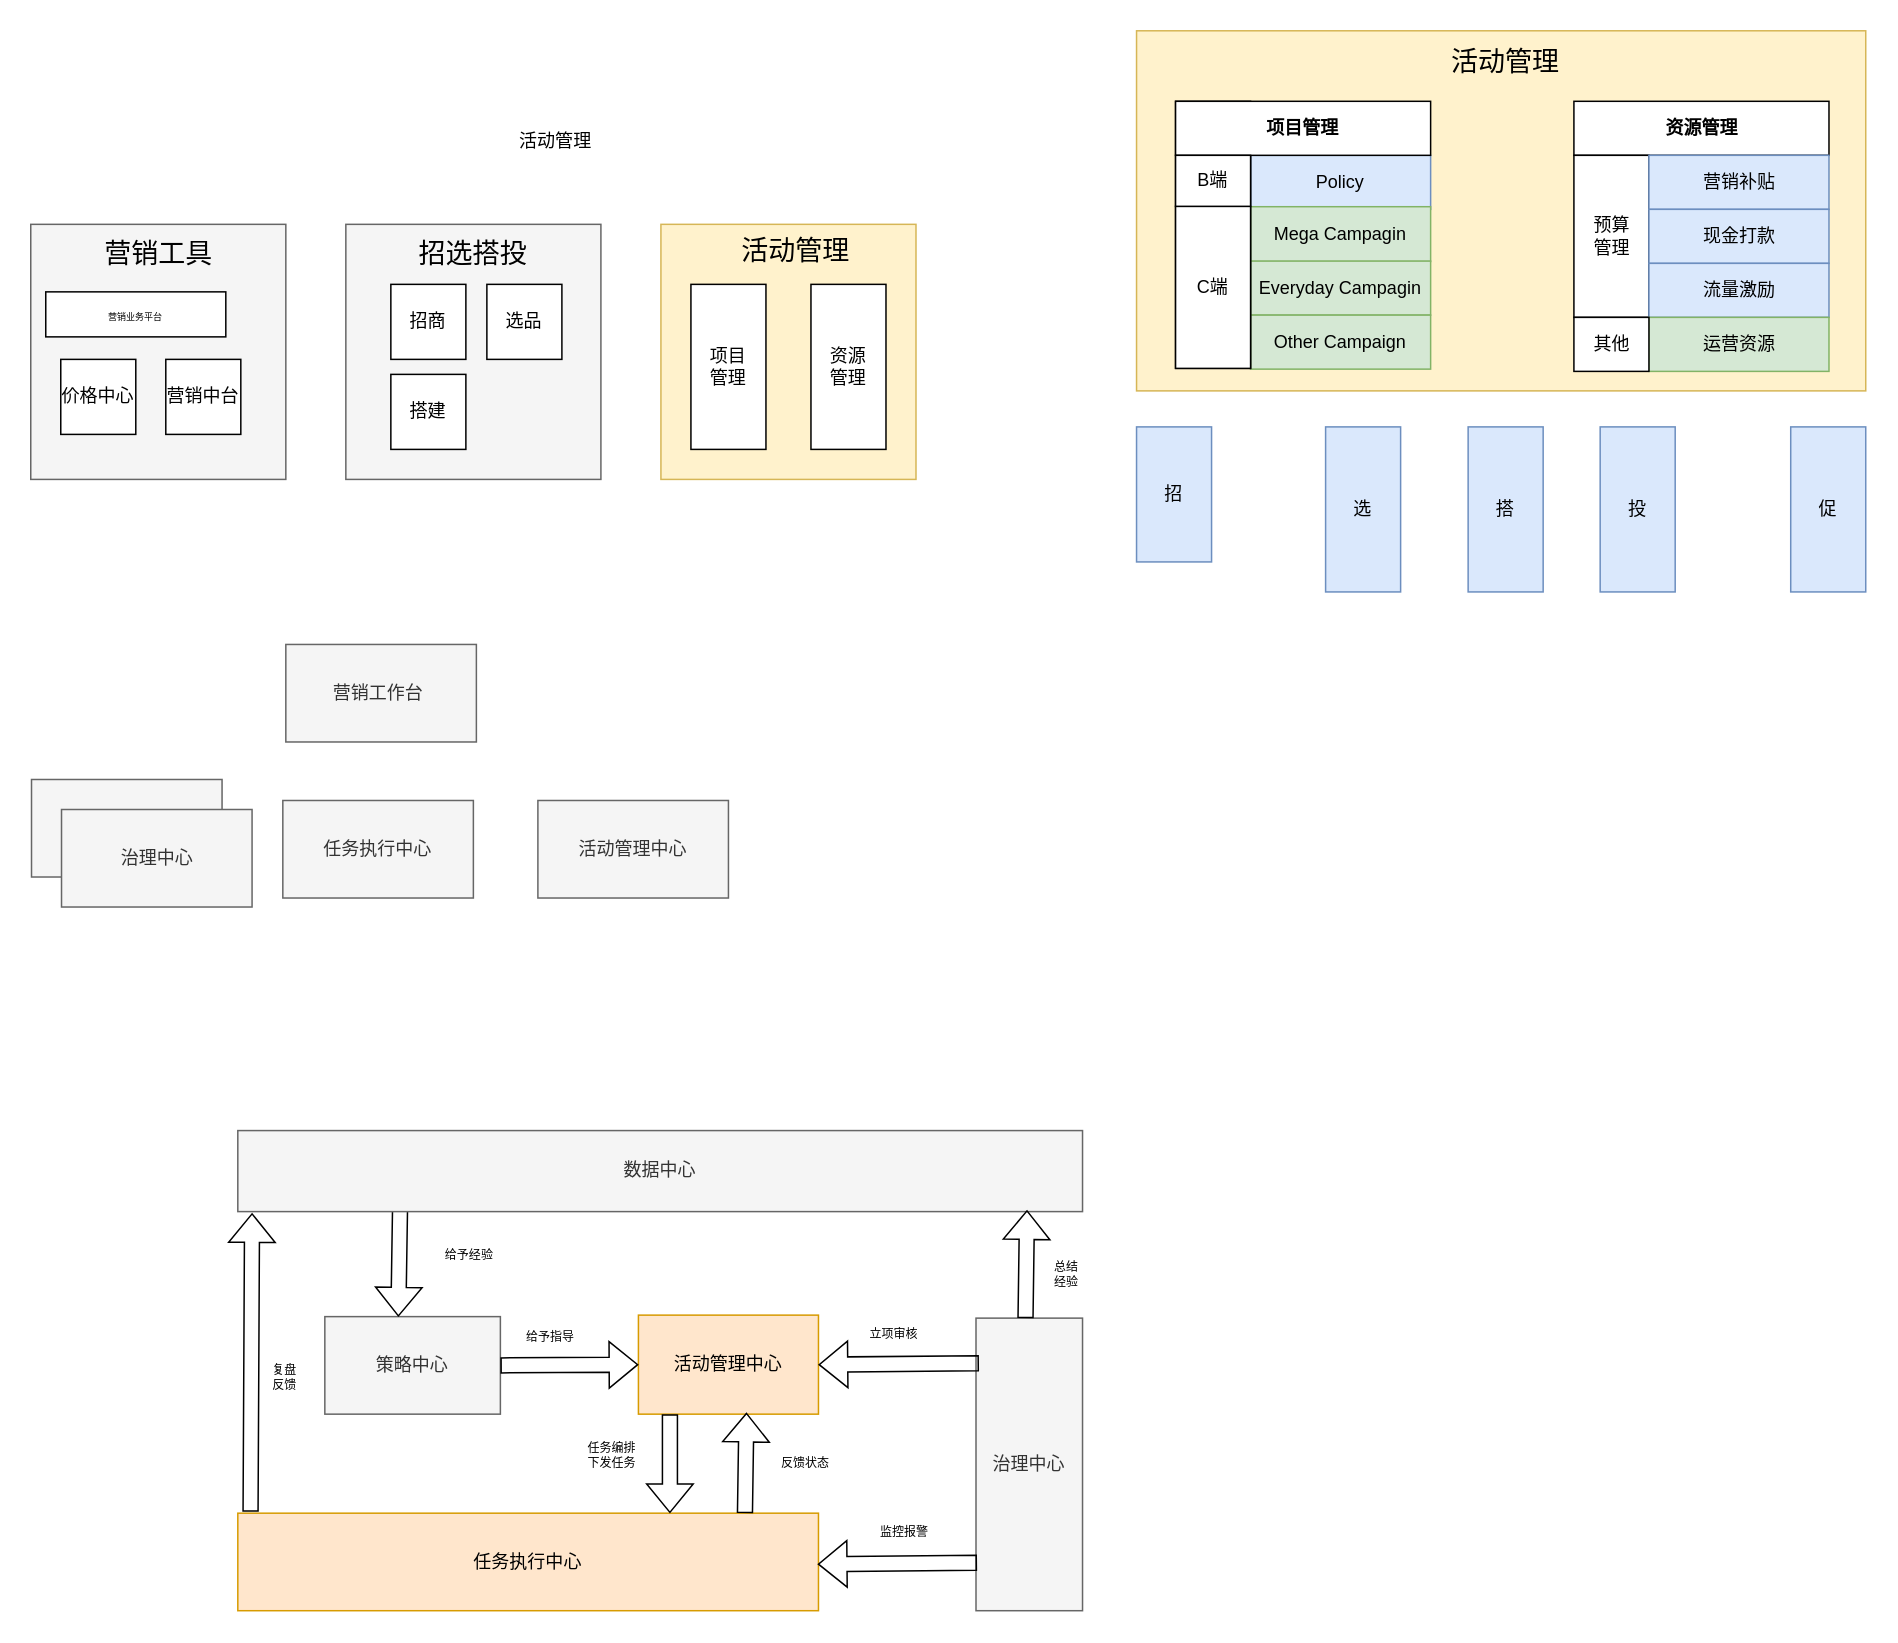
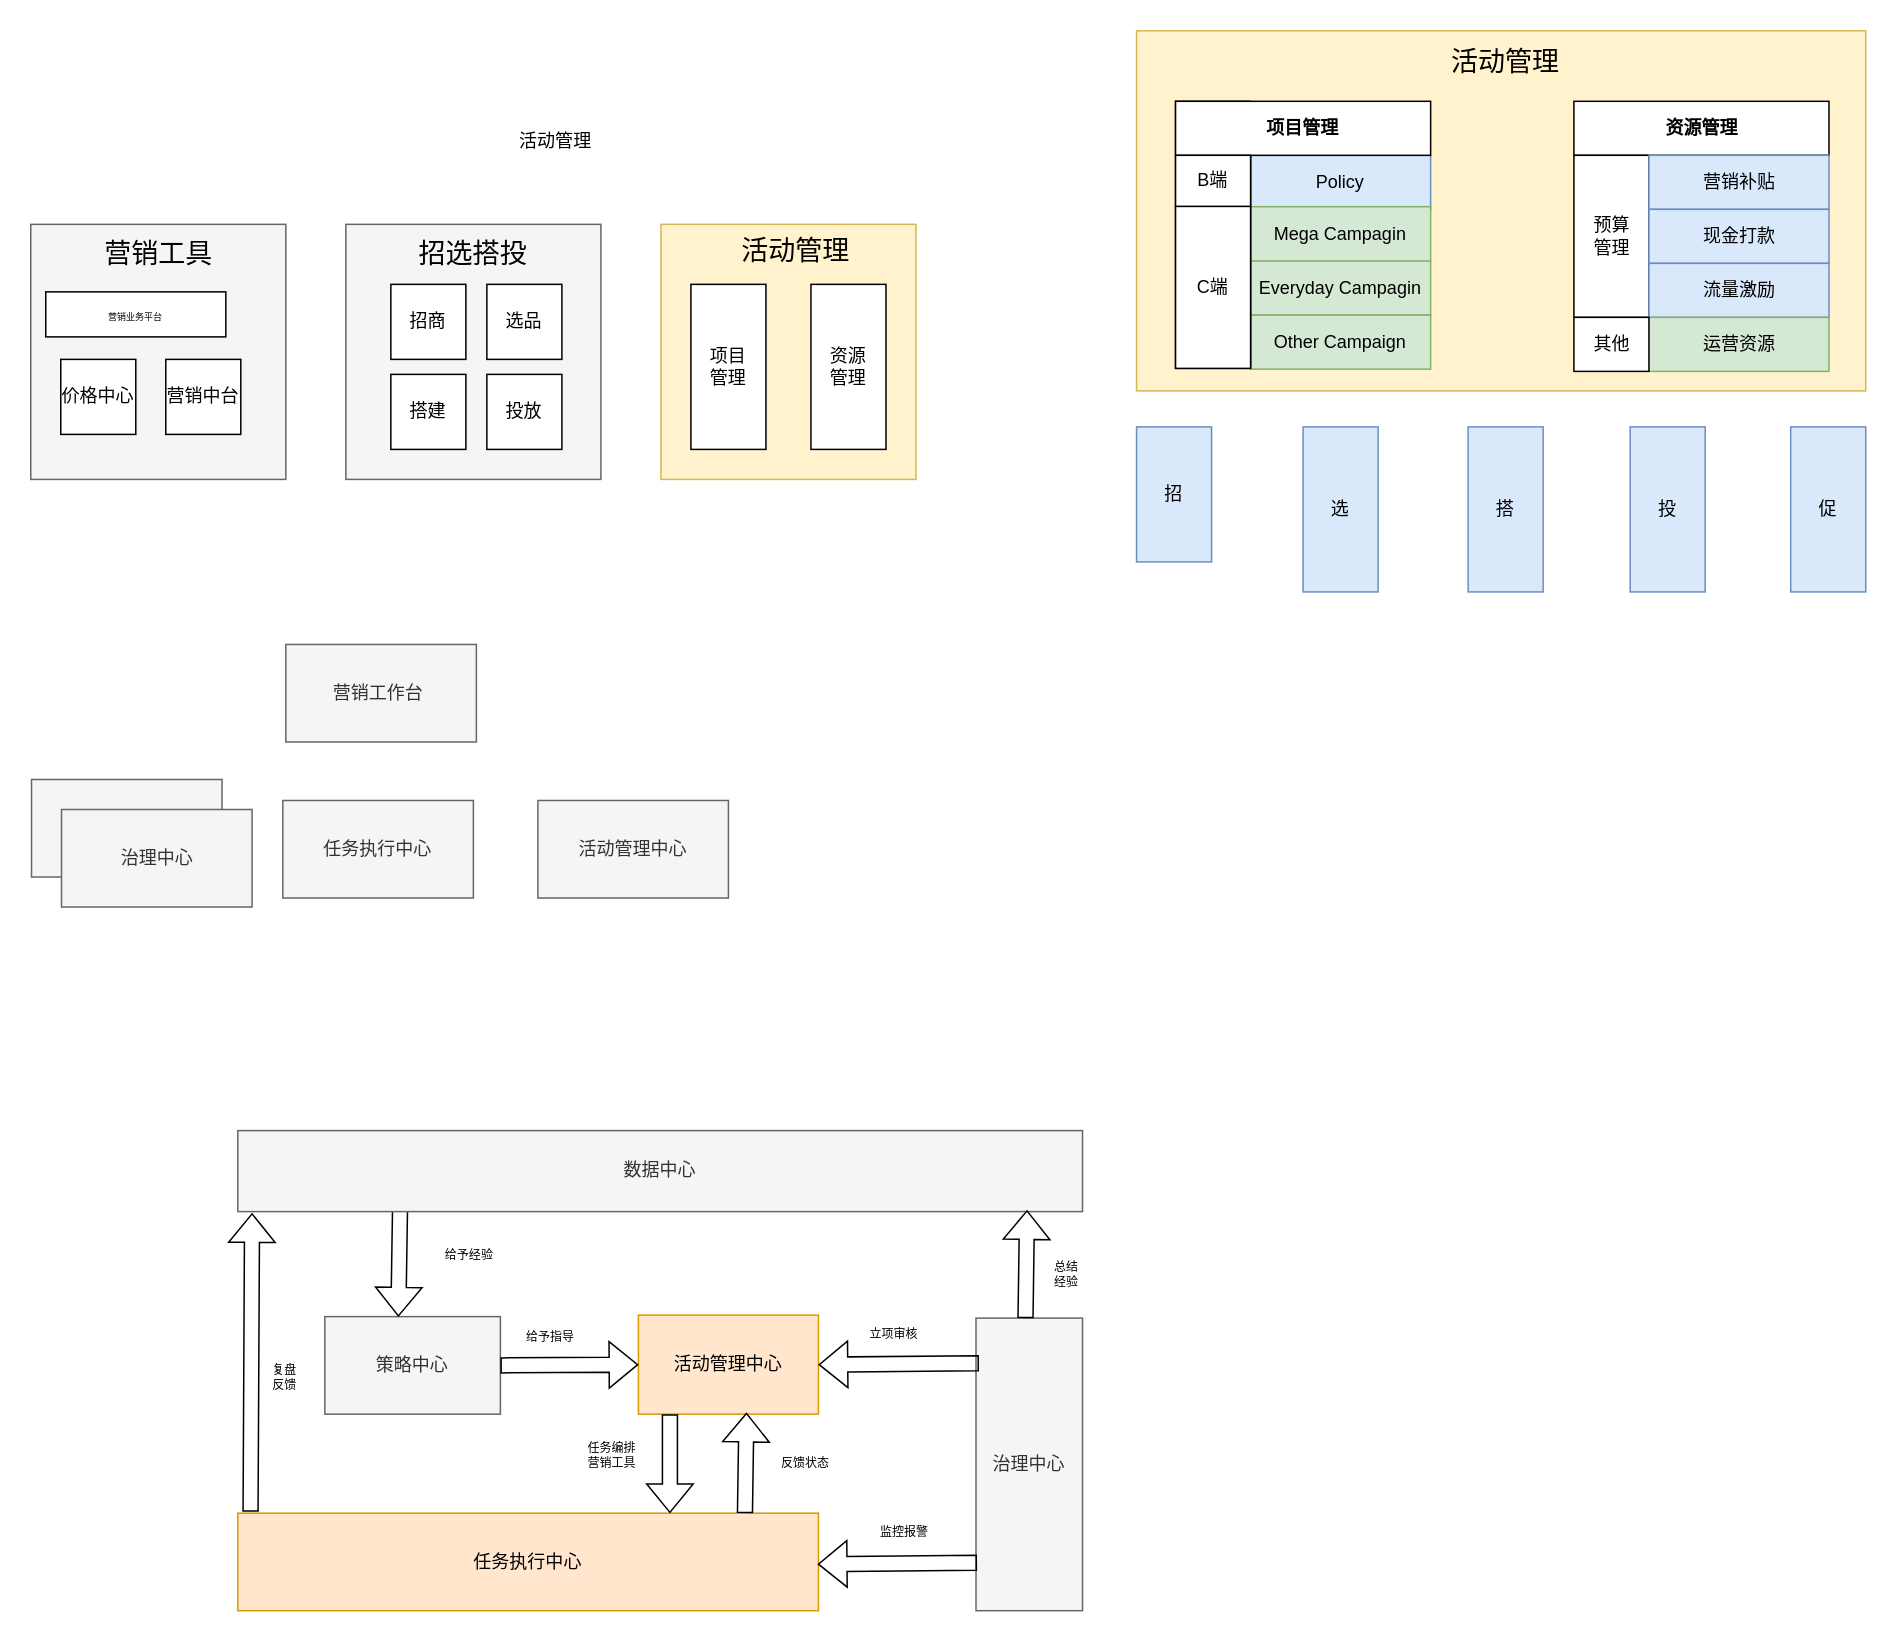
node "投放": added
node "选": moved (1363, 509) -> (1340, 509)
node "投": moved (1637, 509) -> (1667, 509)
node "任务编排 下发任务": label "任务编排 下发任务" -> "任务编排 营销工具"
